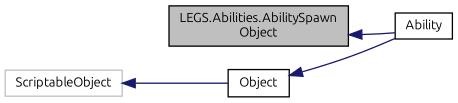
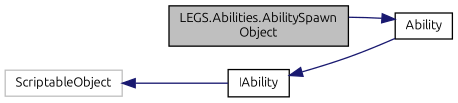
edge "Ability" -> "LEGS.Abilities.AbilitySpawn Object": reversed
node "Object": label "Object" -> "IAbility"
